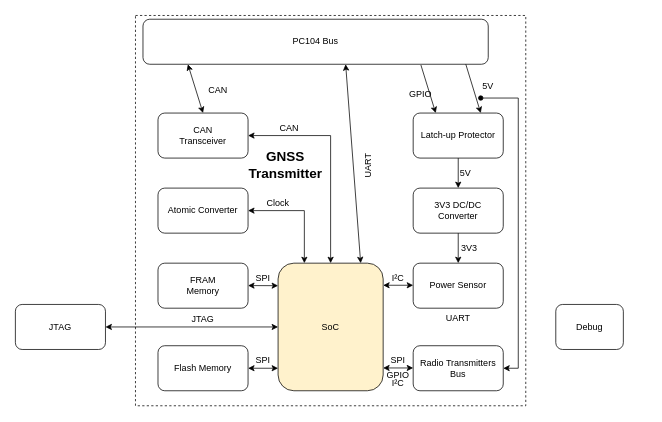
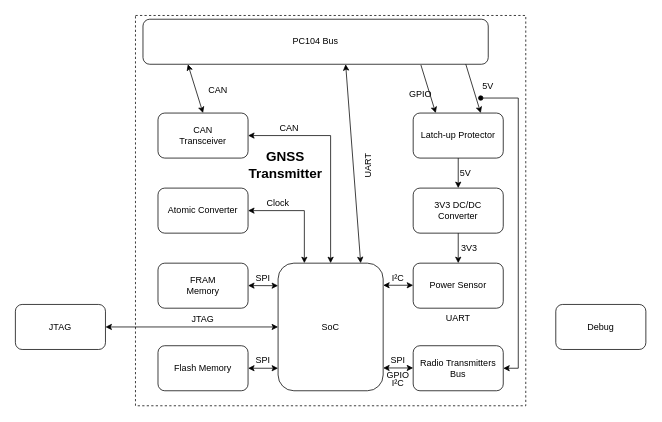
node "SoC": fillcolor #fff2cc -> #ffffff
node "Debug": size 68x45 -> 90x45
